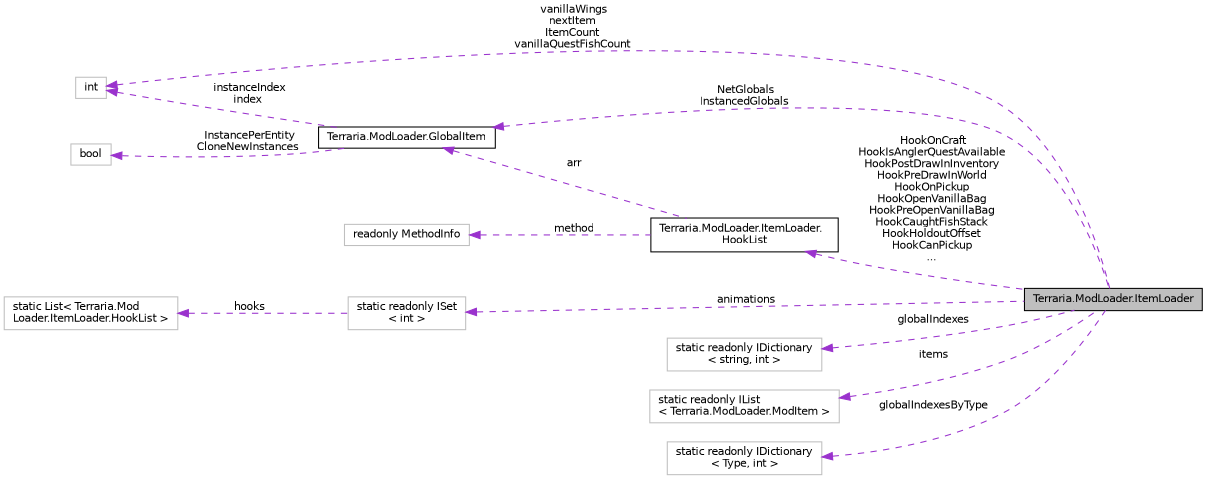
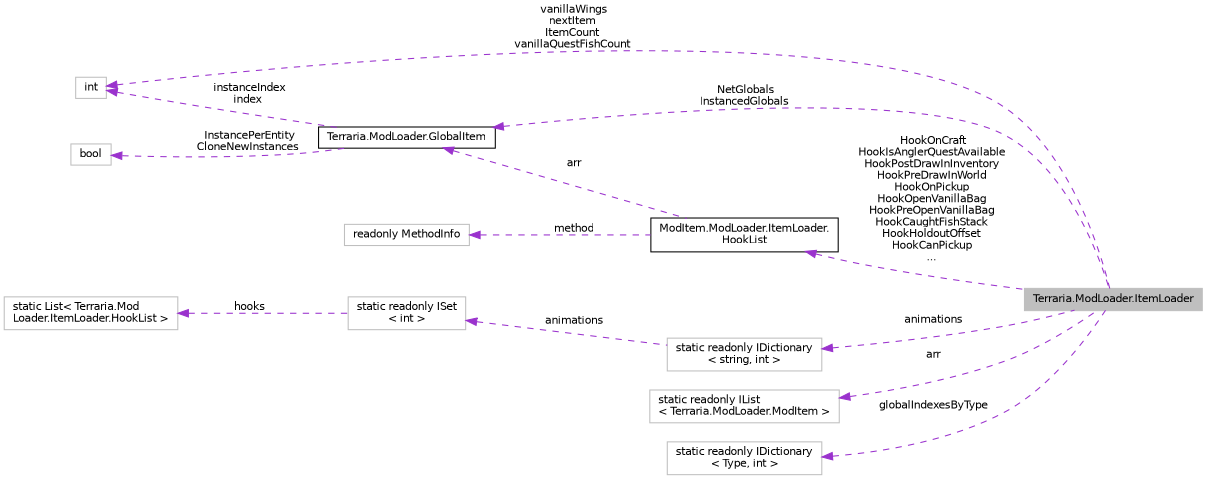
node "Terraria.ModLoader.ItemLoader. HookList": label "Terraria.ModLoader.ItemLoader. HookList" -> "ModItem.ModLoader.ItemLoader. HookList"
node "Terraria.ModLoader.ItemLoader": color black -> grey75
edge "Terraria.ModLoader.ItemLoader" -> "static readonly ISet < int >": now "static readonly IDictionary < string, int >" -> "static readonly ISet < int >"
edge "Terraria.ModLoader.ItemLoader" -> "static readonly IDictionary < string, int >": label " globalIndexes" -> " animations"
edge "Terraria.ModLoader.ItemLoader" -> "static readonly IList < Terraria.ModLoader.ModItem >": label " items" -> " arr"
